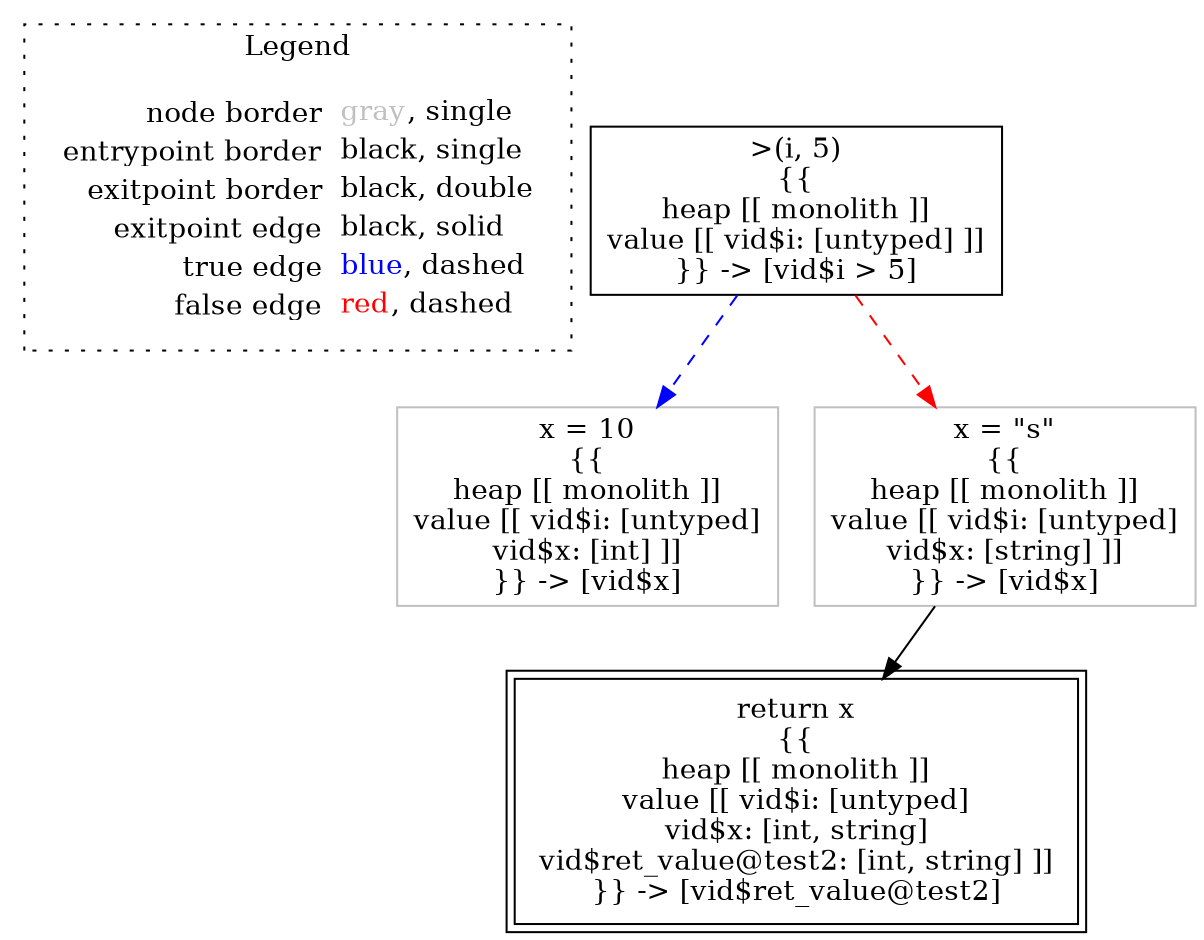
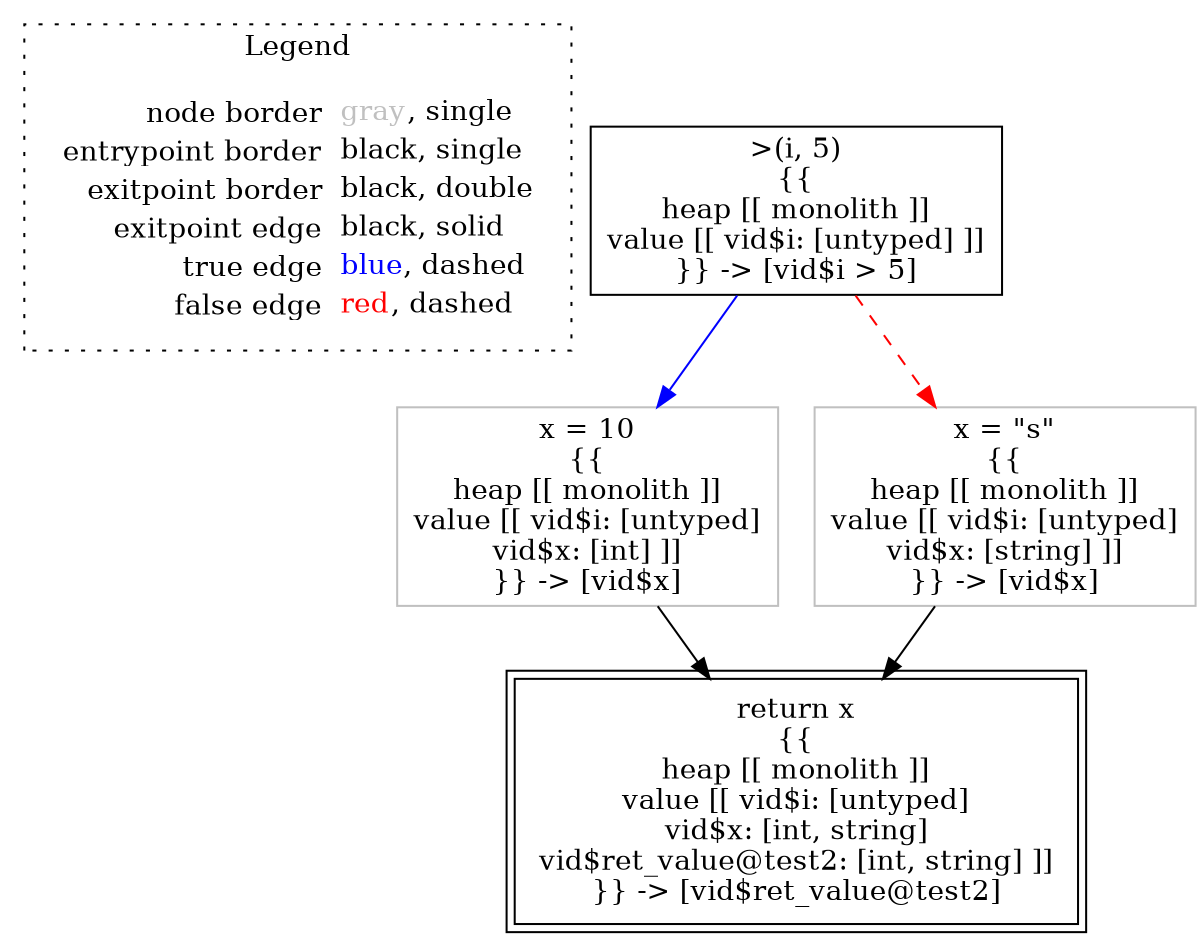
edge ">(i, 5)" -> "x = 10": style dashed -> solid
edge "x = 10" -> "return x": added
